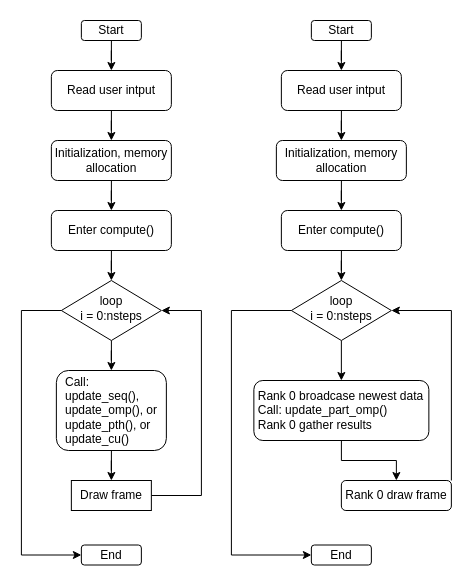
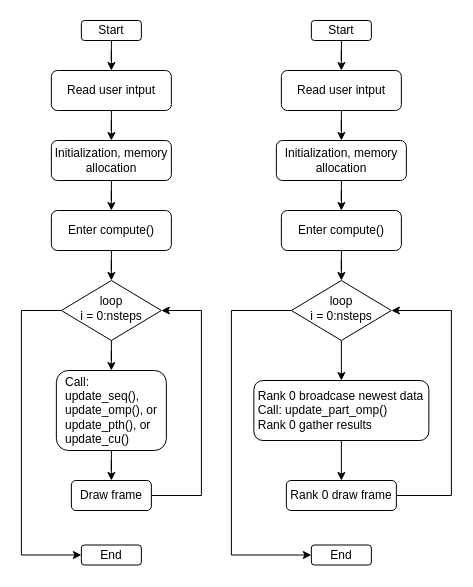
node "Draw frame": shape rectangle -> rounded rectangle
node "Rank 0 draw frame": moved (396, 496) -> (341, 496)
